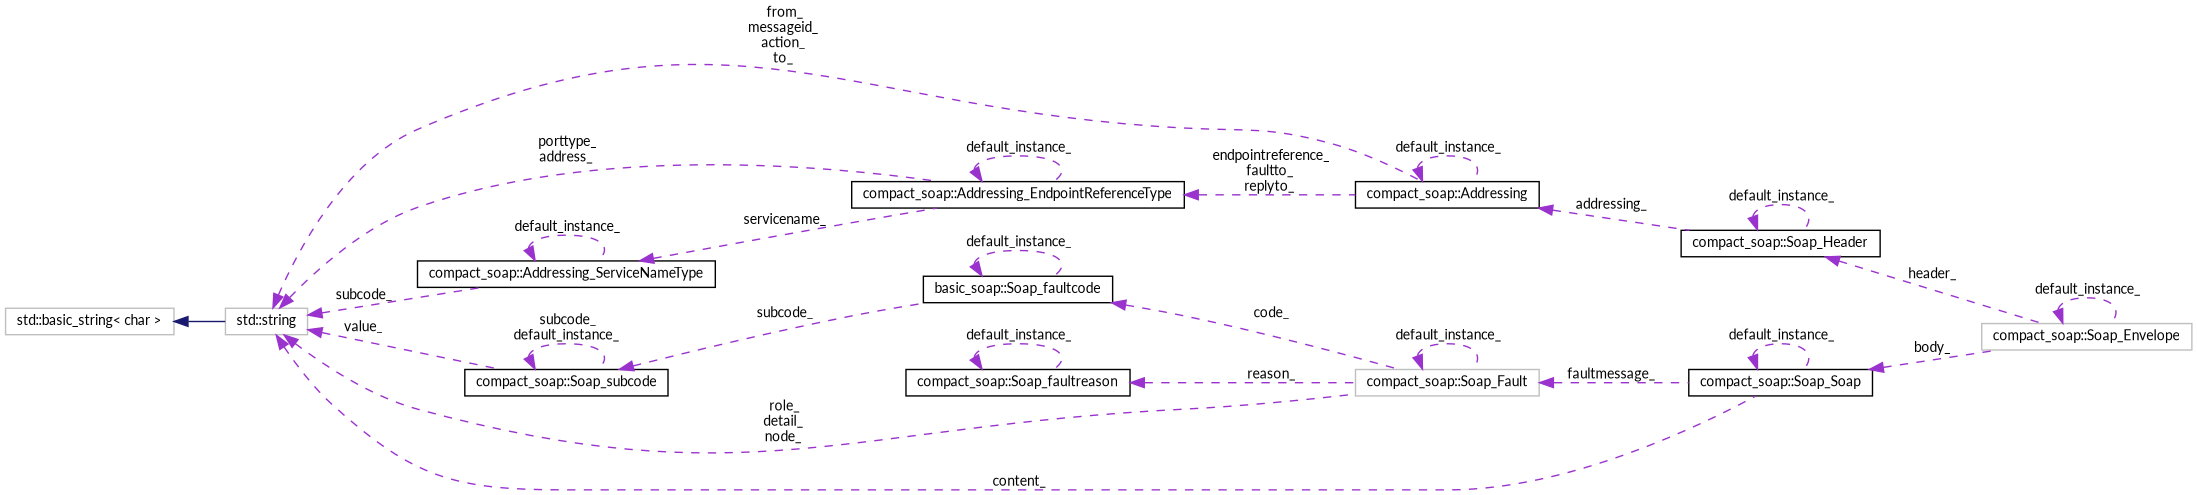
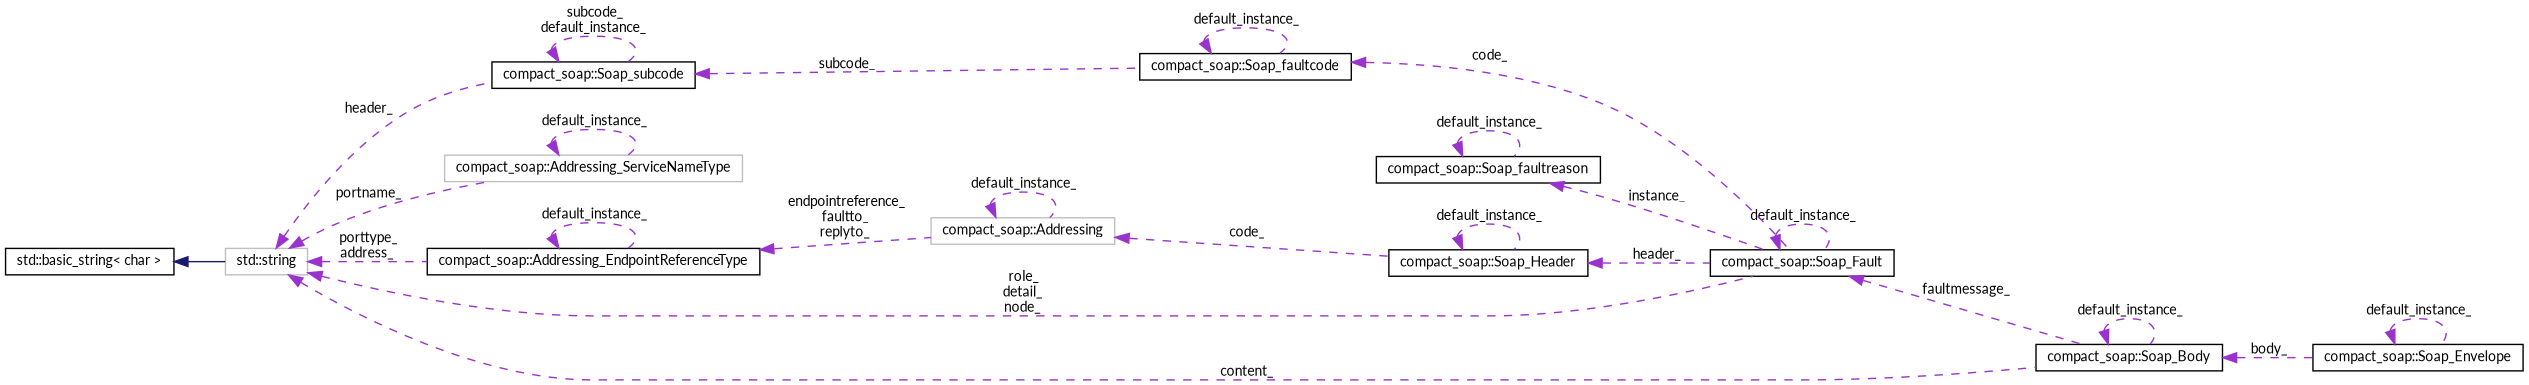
edge "compact_soap::Addressing" -> "std::string": removed, label "from_ messageid_ action_ to_"
node "compact_soap::Addressing": color black -> grey75
edge "compact_soap::Soap_Header" -> "compact_soap::Addressing": label " addressing_" -> " code_"
edge "compact_soap::Addressing_EndpointReferenceType" -> "compact_soap::Addressing_ServiceNameType": removed, label "servicename_"
node "compact_soap::Addressing_ServiceNameType": color black -> grey75
node "basic_soap::Soap_faultcode": label "basic_soap::Soap_faultcode" -> "compact_soap::Soap_faultcode"
edge "compact_soap::Soap_Envelope" -> "compact_soap::Soap_Header": now "compact_soap::Soap_Fault" -> "compact_soap::Soap_Header"
edge "compact_soap::Addressing_ServiceNameType" -> "std::string": label " subcode_" -> " portname_"
node "std::basic_string< char >": color grey75 -> black
edge "compact_soap::Soap_subcode" -> "std::string": label " value_" -> " header_"
node "compact_soap::Soap_Envelope": color grey75 -> black
edge "compact_soap::Soap_Fault" -> "compact_soap::Soap_faultreason": label " reason_" -> " instance_"
node "compact_soap::Soap_Fault": color grey75 -> black
node "compact_soap::Soap_Soap": label "compact_soap::Soap_Soap" -> "compact_soap::Soap_Body"
